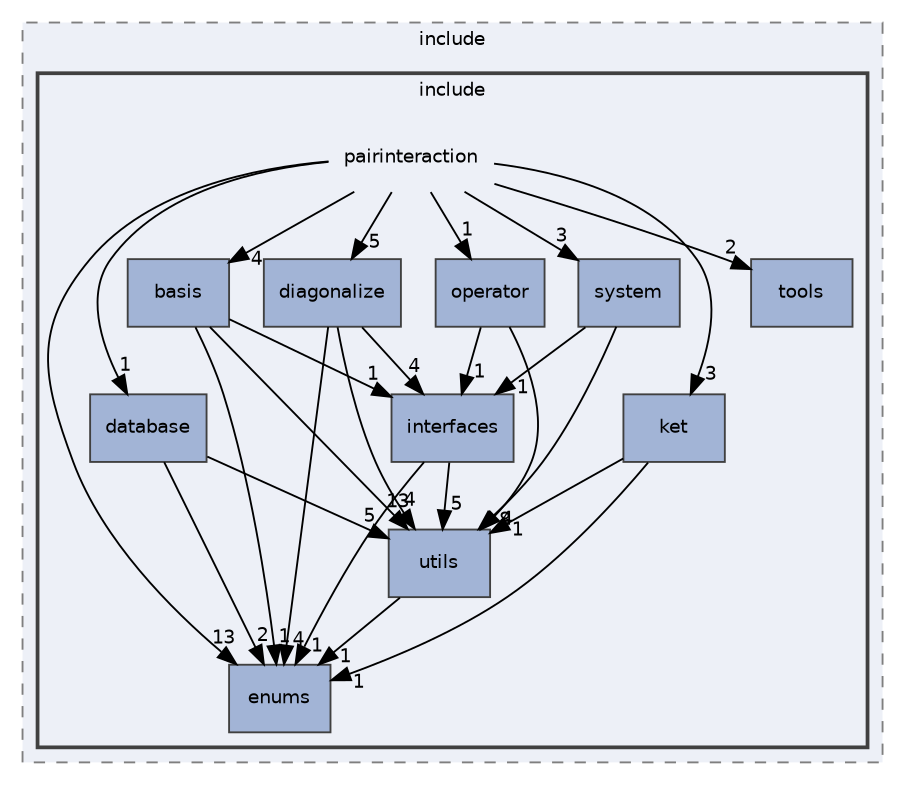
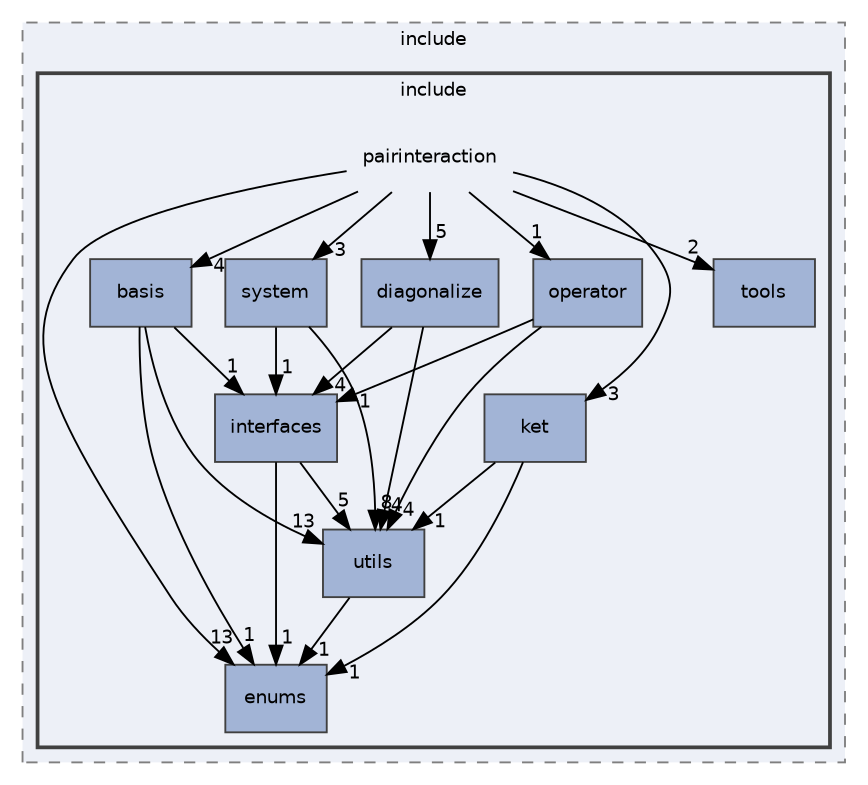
node "database": removed
edge "diagonalize" -> "enums": removed
